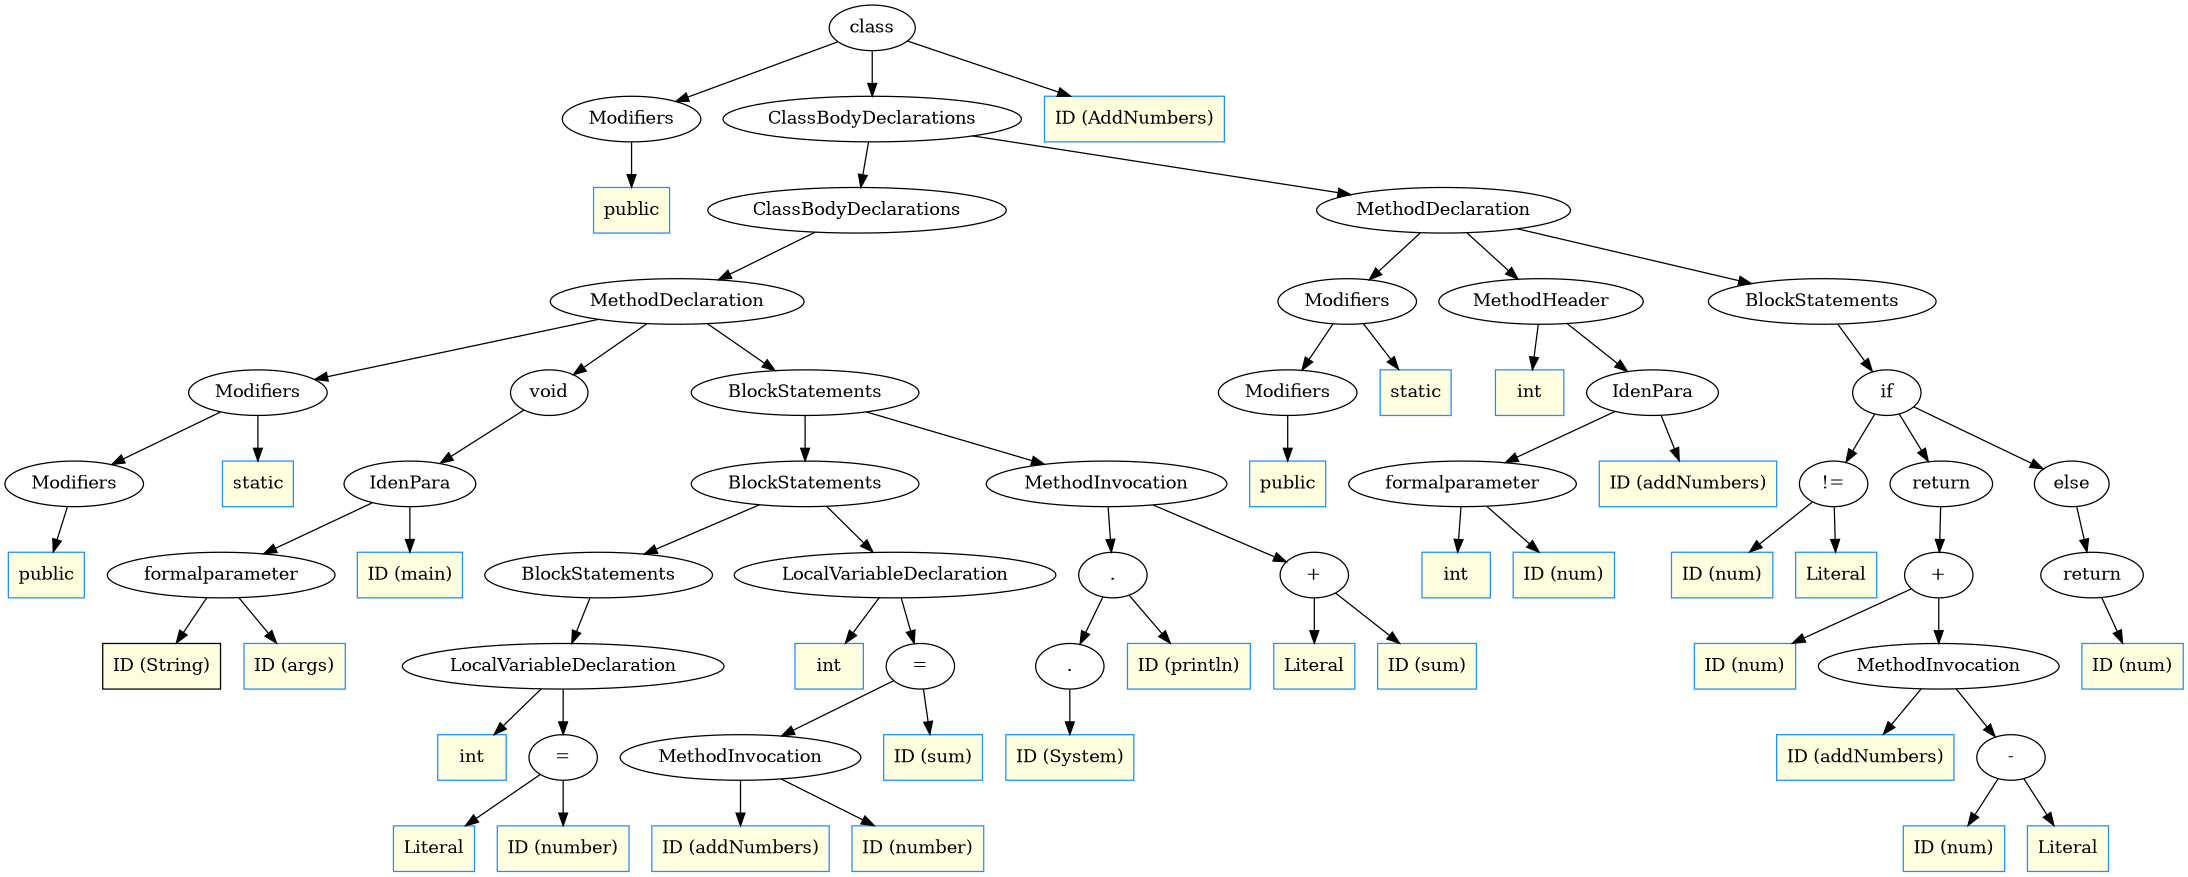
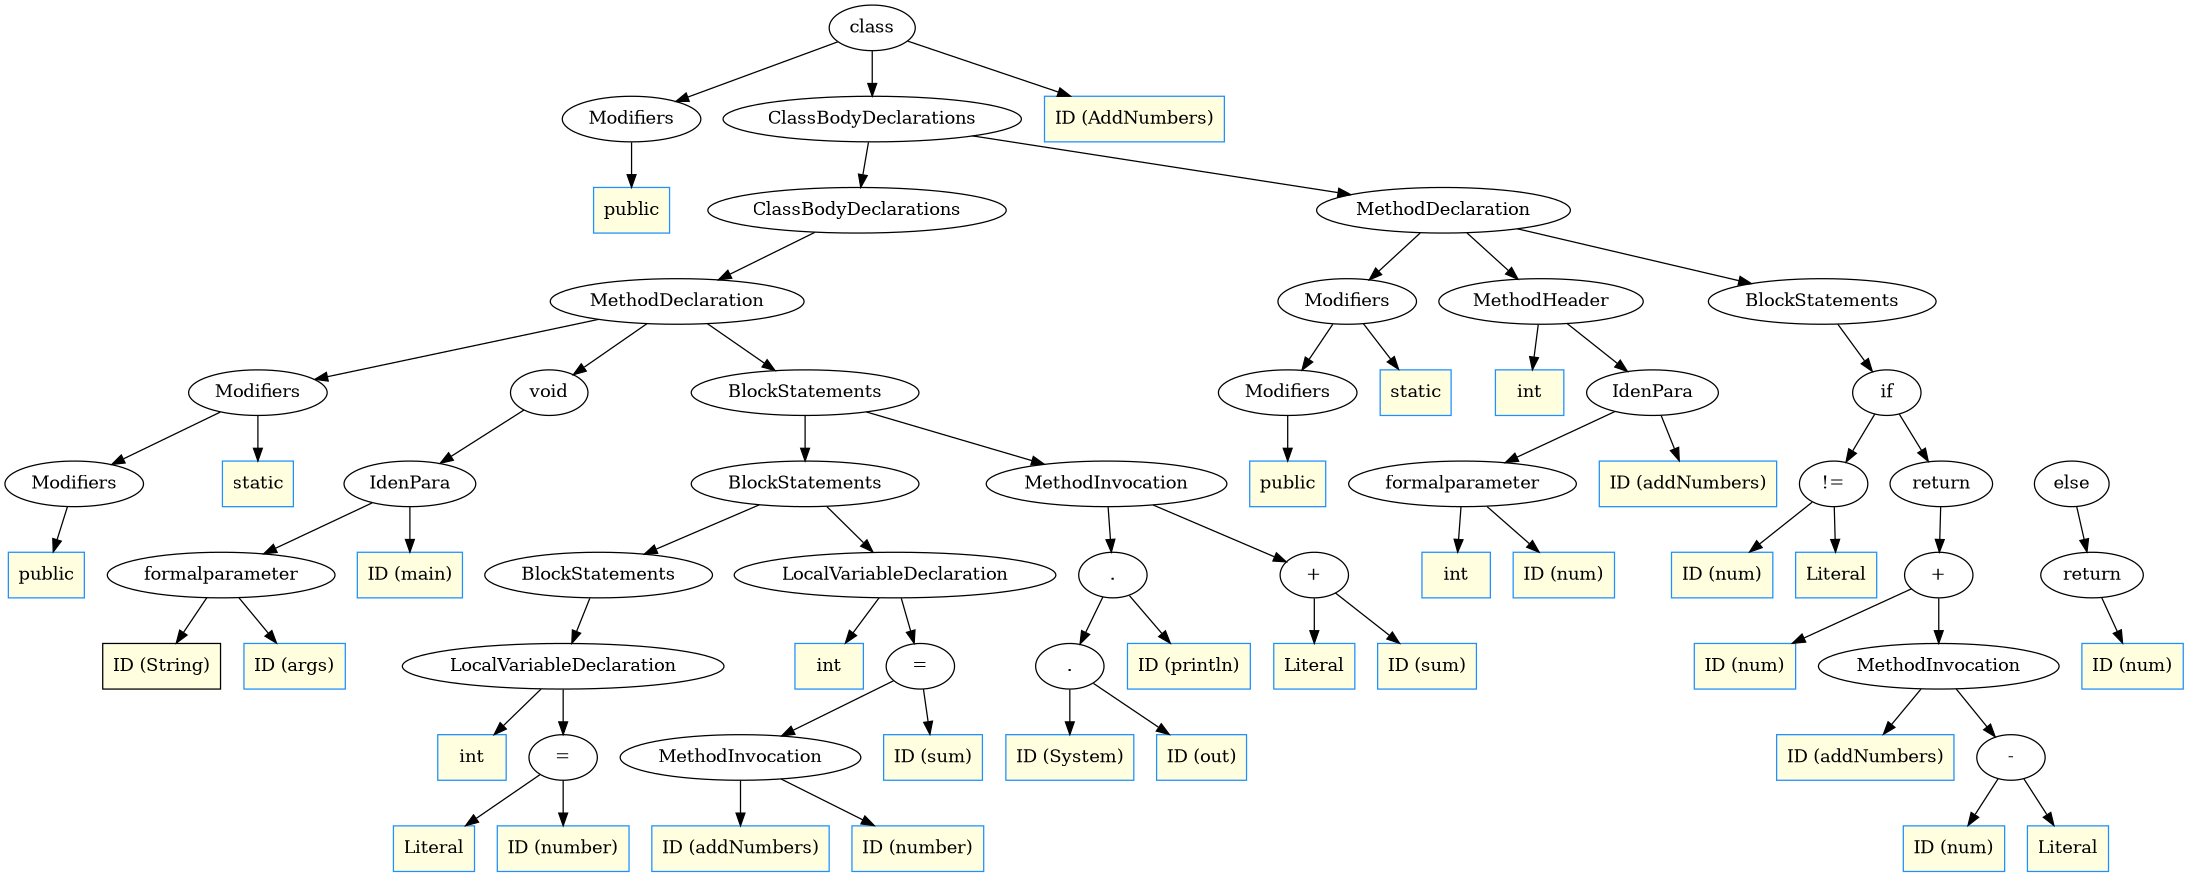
edge "if" -> "else": removed
node "ID (out)": added
